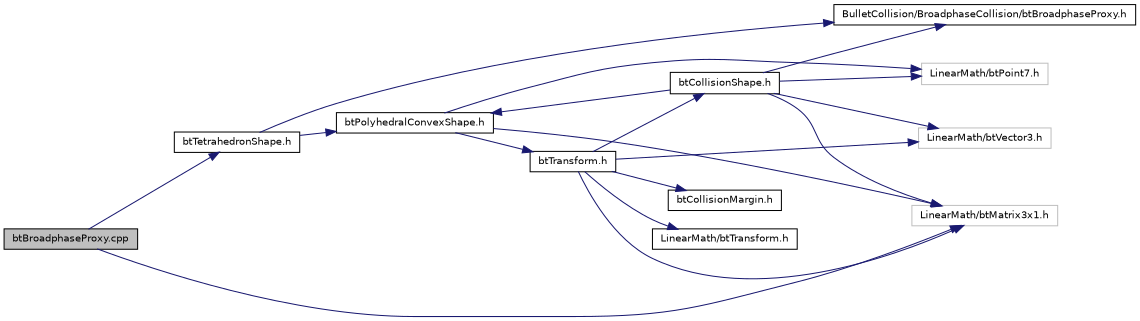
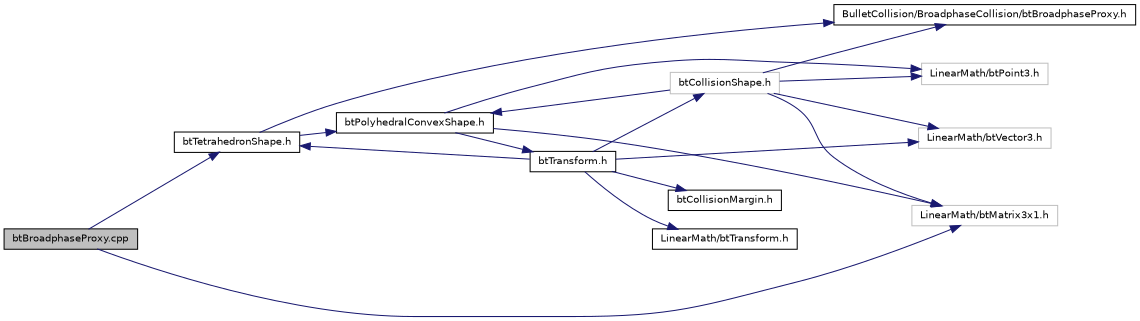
node "LinearMath/btPoint7.h": label "LinearMath/btPoint7.h" -> "LinearMath/btPoint3.h"
node "btCollisionShape.h": color black -> grey75
edge "btTransform.h" -> "LinearMath/btMatrix3x1.h": now "btTransform.h" -> "btTetrahedronShape.h"
